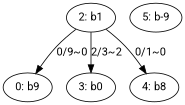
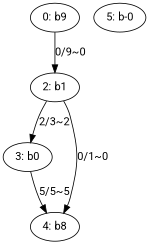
node "5: b-9": label "5: b-9" -> "5: b-0"
edge "2: b1" -> "0: b9": reversed
edge "3: b0" -> "4: b8": added, label "5/5~5"
